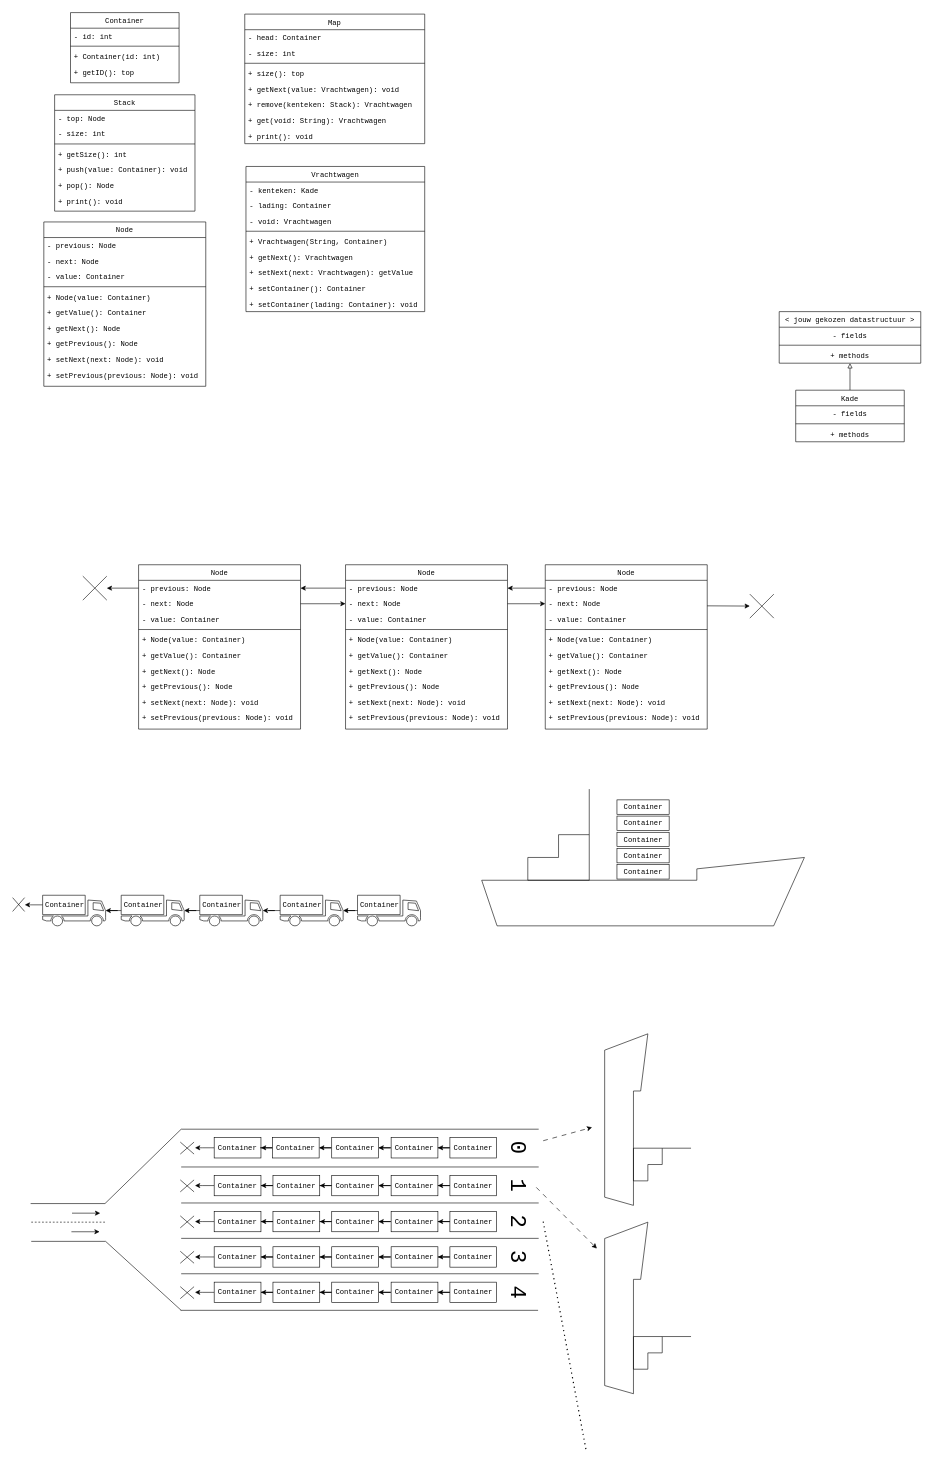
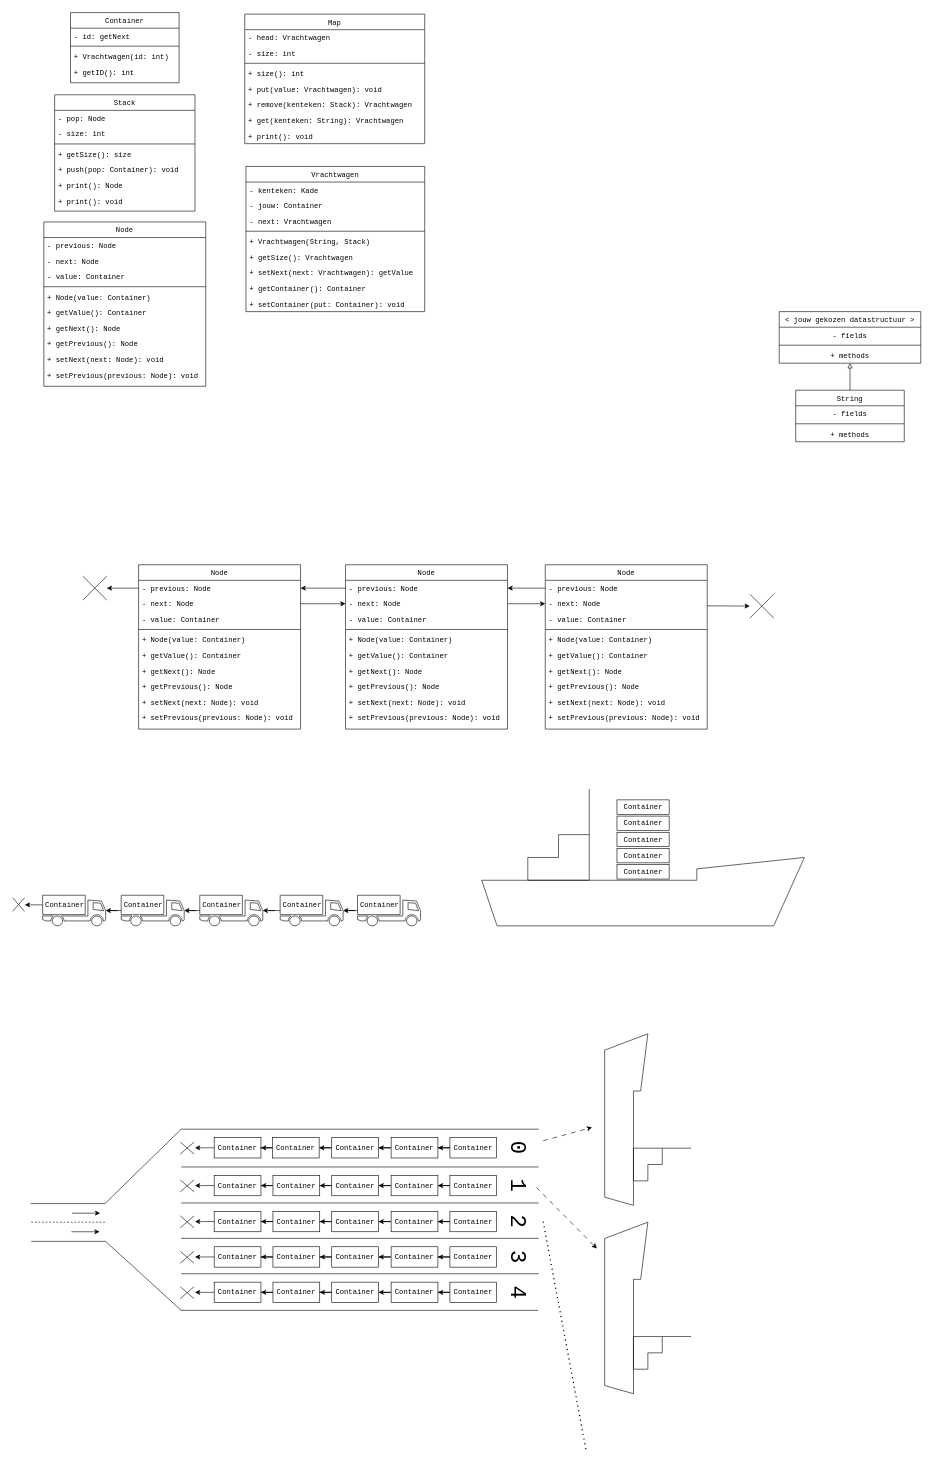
node "- id: int": label "- id: int" -> "- id: getNext"
node "- head: Container": label "- head: Container" -> "- head: Vrachtwagen"
node "+ Container(id: int)": label "+ Container(id: int)" -> "+ Vrachtwagen(id: int)"
node "+ getID(): top": label "+ getID(): top" -> "+ getID(): int"
node "+ size(): top": label "+ size(): top" -> "+ size(): int"
node "+ getNext(value: Vrachtwagen): void": label "+ getNext(value: Vrachtwagen): void" -> "+ put(value: Vrachtwagen): void"
node "- top: Node": label "- top: Node" -> "- pop: Node"
node "+ get(void: String): Vrachtwagen": label "+ get(void: String): Vrachtwagen" -> "+ get(kenteken: String): Vrachtwagen"
node "+ getSize(): int": label "+ getSize(): int" -> "+ getSize(): size"
node "+ push(value: Container): void": label "+ push(value: Container): void" -> "+ push(pop: Container): void"
node "+ pop(): Node": label "+ pop(): Node" -> "+ print(): Node"
node "- lading: Container": label "- lading: Container" -> "- jouw: Container"
node "- void: Vrachtwagen": label "- void: Vrachtwagen" -> "- next: Vrachtwagen"
node "+ Vrachtwagen(String, Container)": label "+ Vrachtwagen(String, Container)" -> "+ Vrachtwagen(String, Stack)"
node "+ getNext(): Vrachtwagen": label "+ getNext(): Vrachtwagen" -> "+ getSize(): Vrachtwagen"
node "+ setContainer(): Container": label "+ setContainer(): Container" -> "+ getContainer(): Container"
node "+ setContainer(lading: Container): void": label "+ setContainer(lading: Container): void" -> "+ setContainer(put: Container): void"
node "Kade": label "Kade" -> "String"
